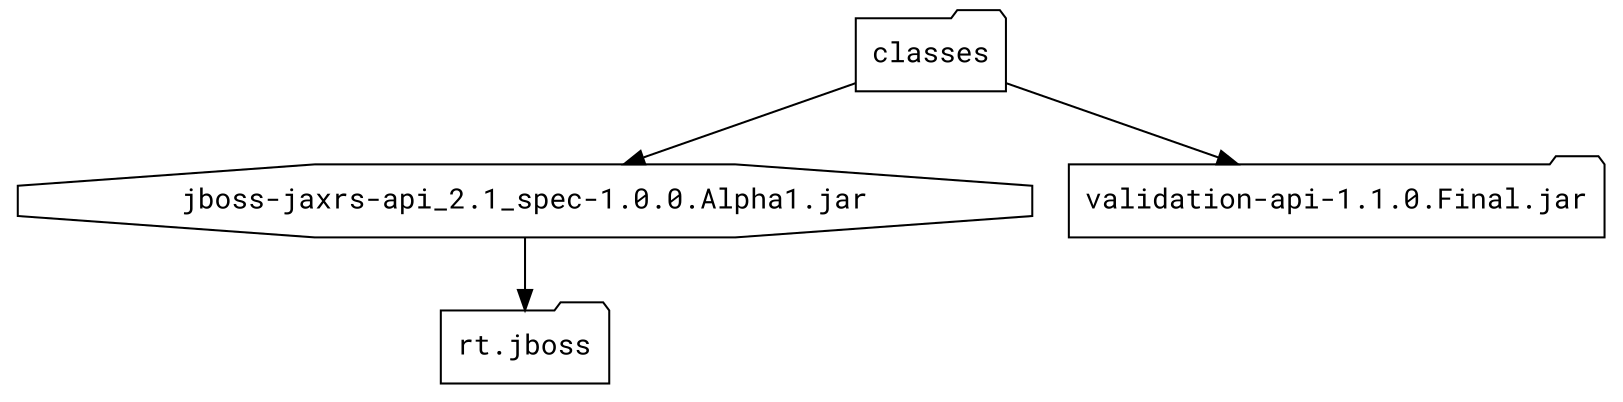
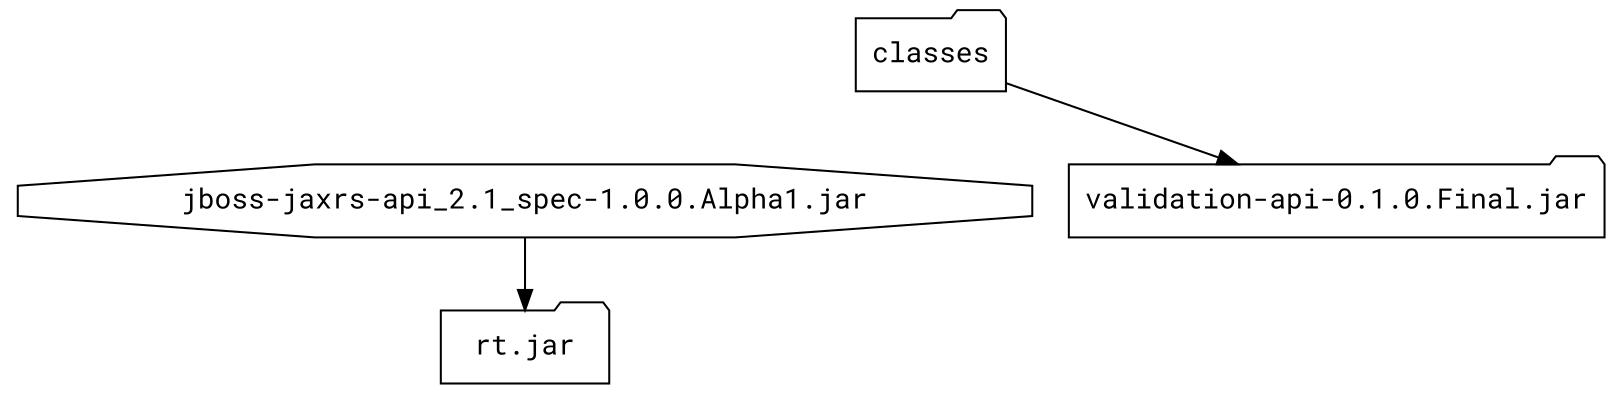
edge "classes" -> "jboss-jaxrs-api_2.1_spec-1.0.0.Alpha1.jar": removed
node "validation-api-1.1.0.Final.jar": label "validation-api-1.1.0.Final.jar" -> "validation-api-0.1.0.Final.jar"
node "rt.jboss": label "rt.jboss" -> "rt.jar"
